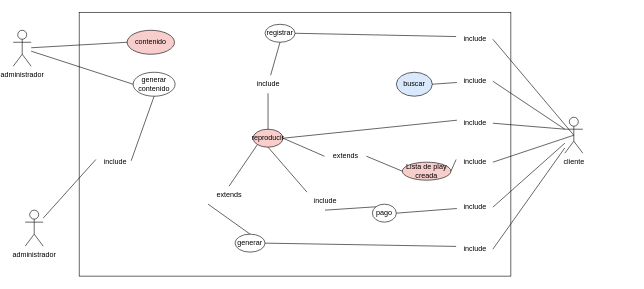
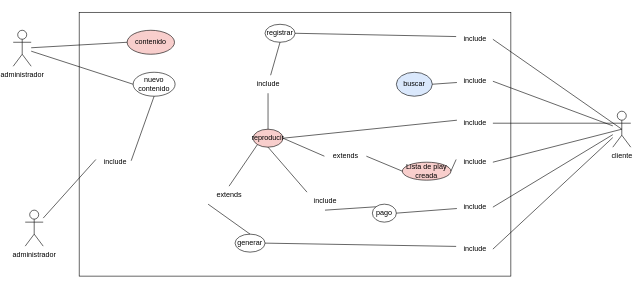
node "generar contenido": label "generar contenido" -> "nuevo contenido"
node "cliente": moved (574, 135) -> (622, 129)
